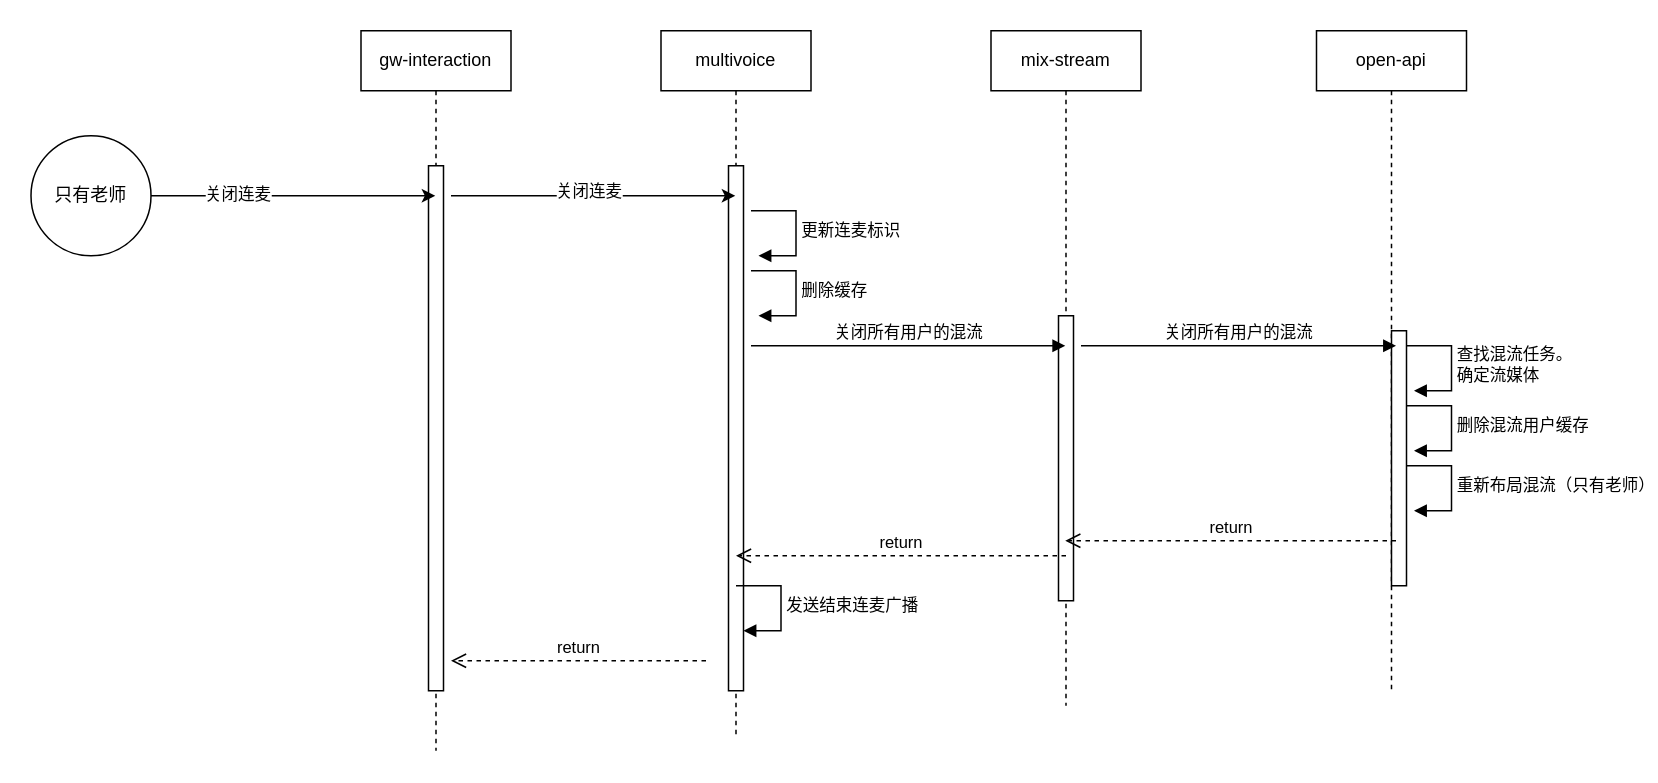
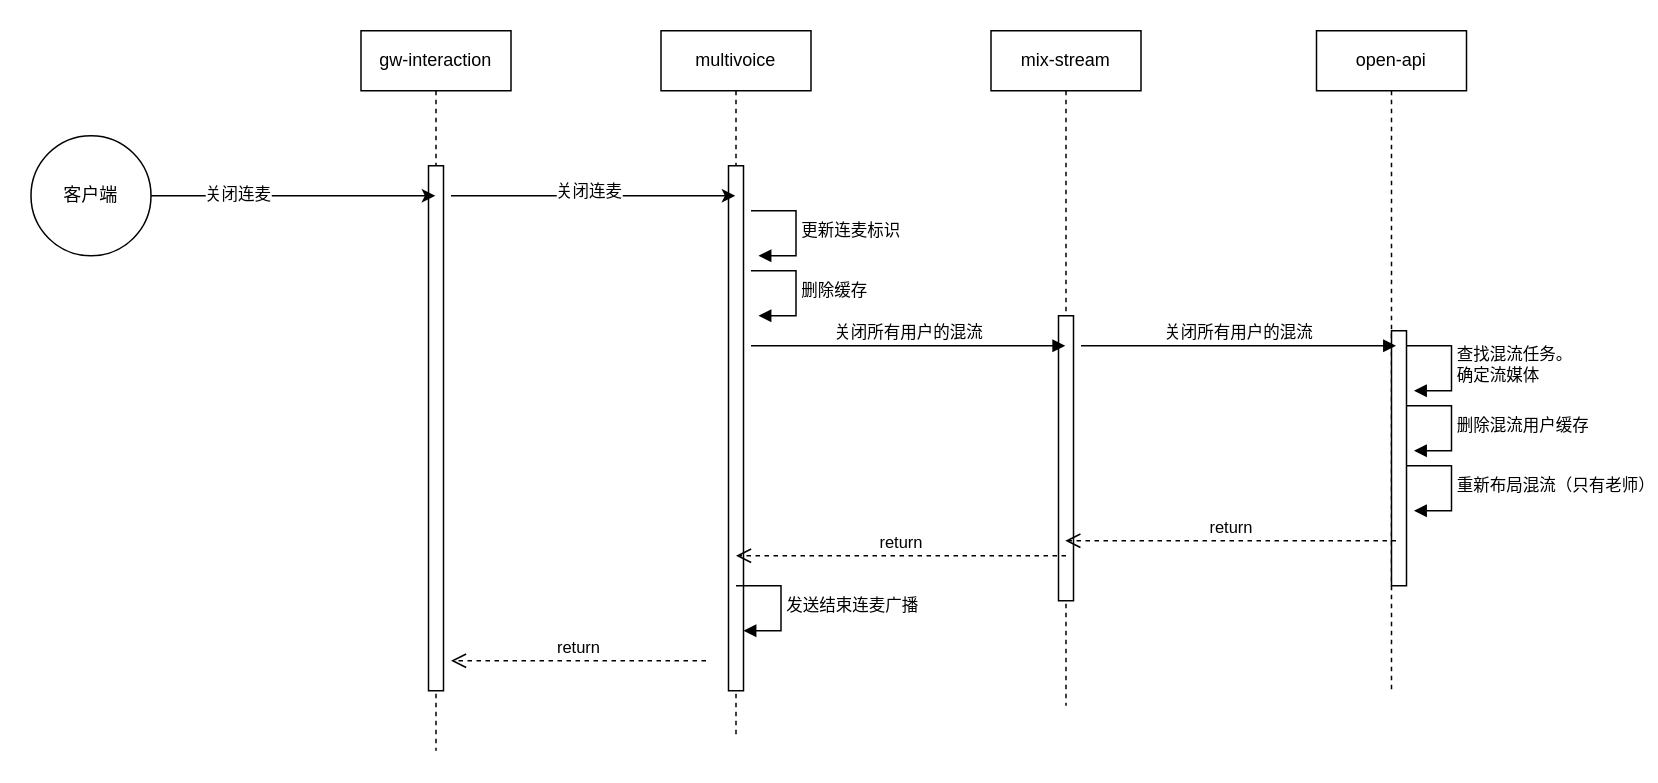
node "只有老师": label "只有老师" -> "客户端"
